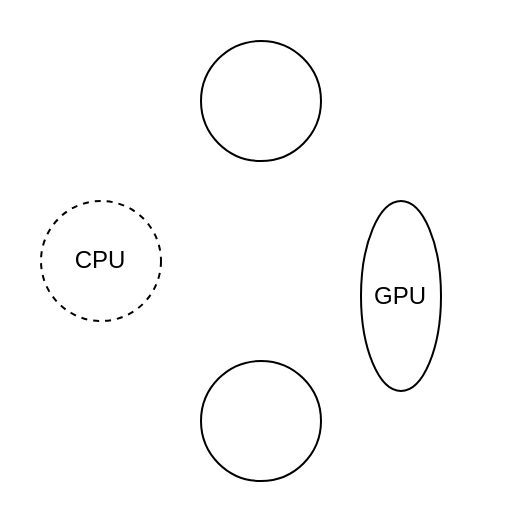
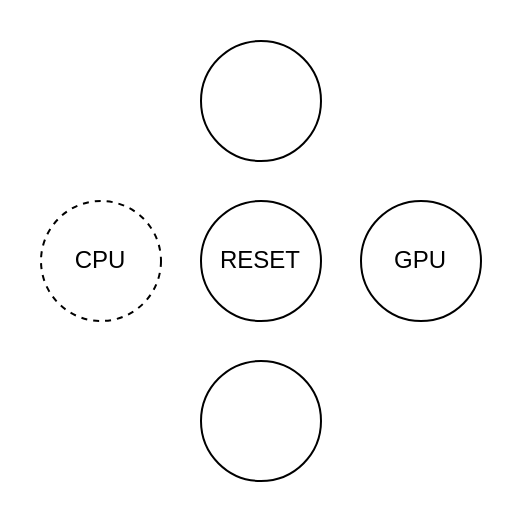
node "RESET": added
node "GPU": size 80x190 -> 120x120
